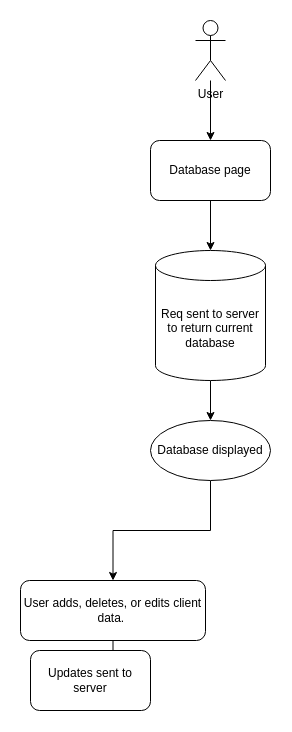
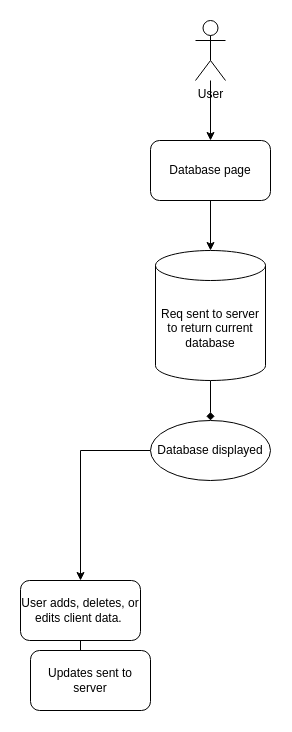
edge "Req sent to server to return current database" -> "Database displayed": arrowhead classic -> diamond
node "User adds, deletes, or edits client data.": size 185x60 -> 120x60
